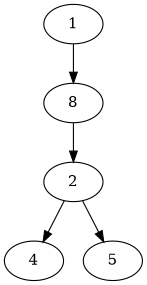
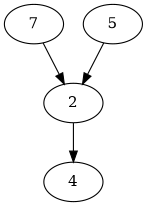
node "1": removed
node "8": label "8" -> "7"
edge "2" -> "5": reversed
